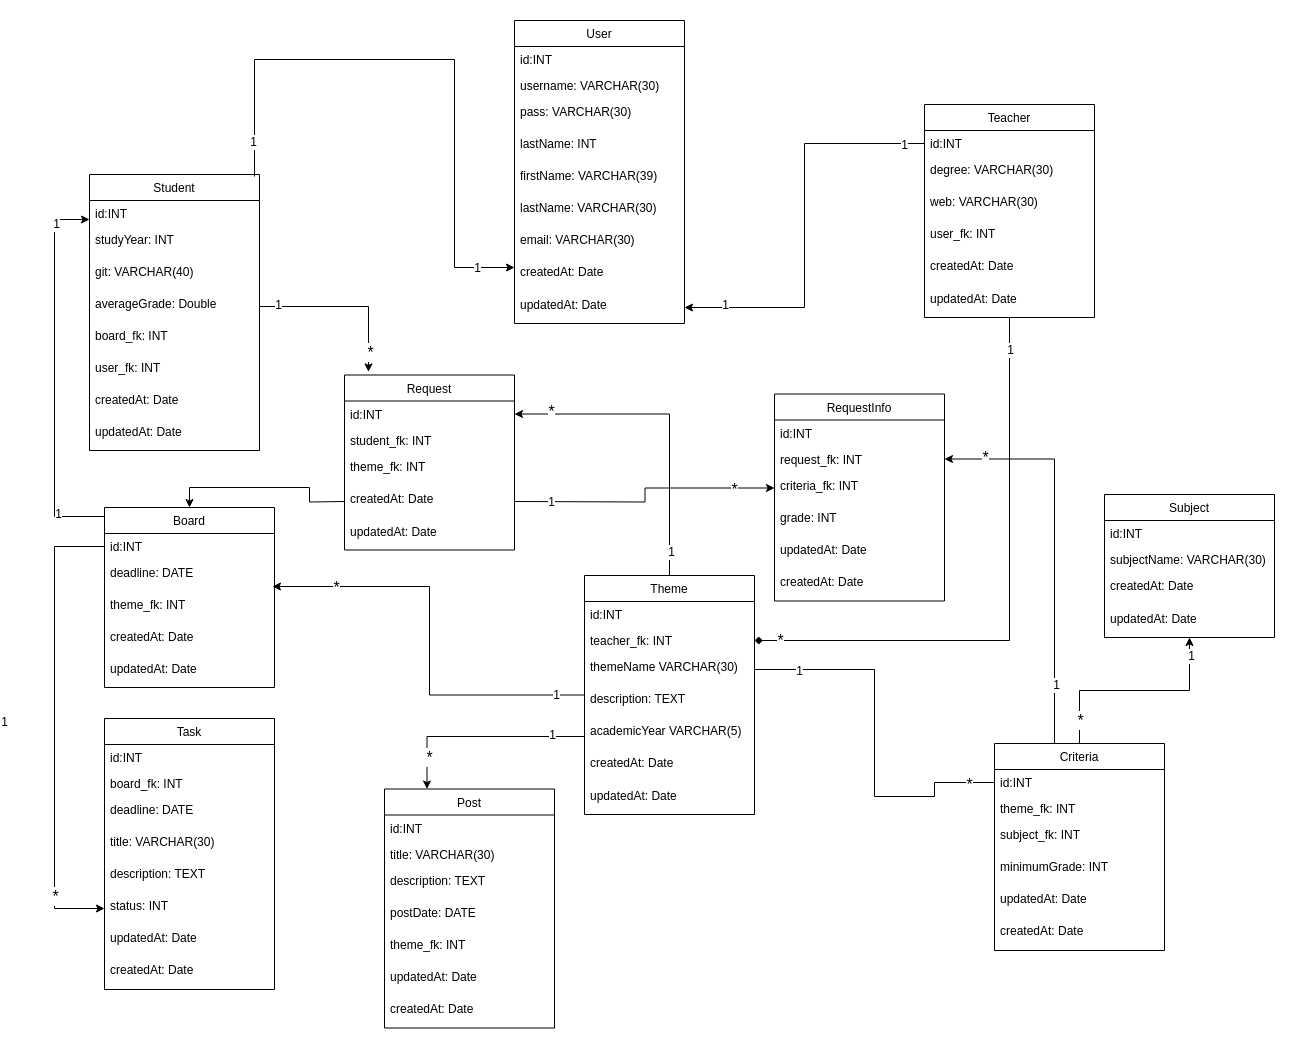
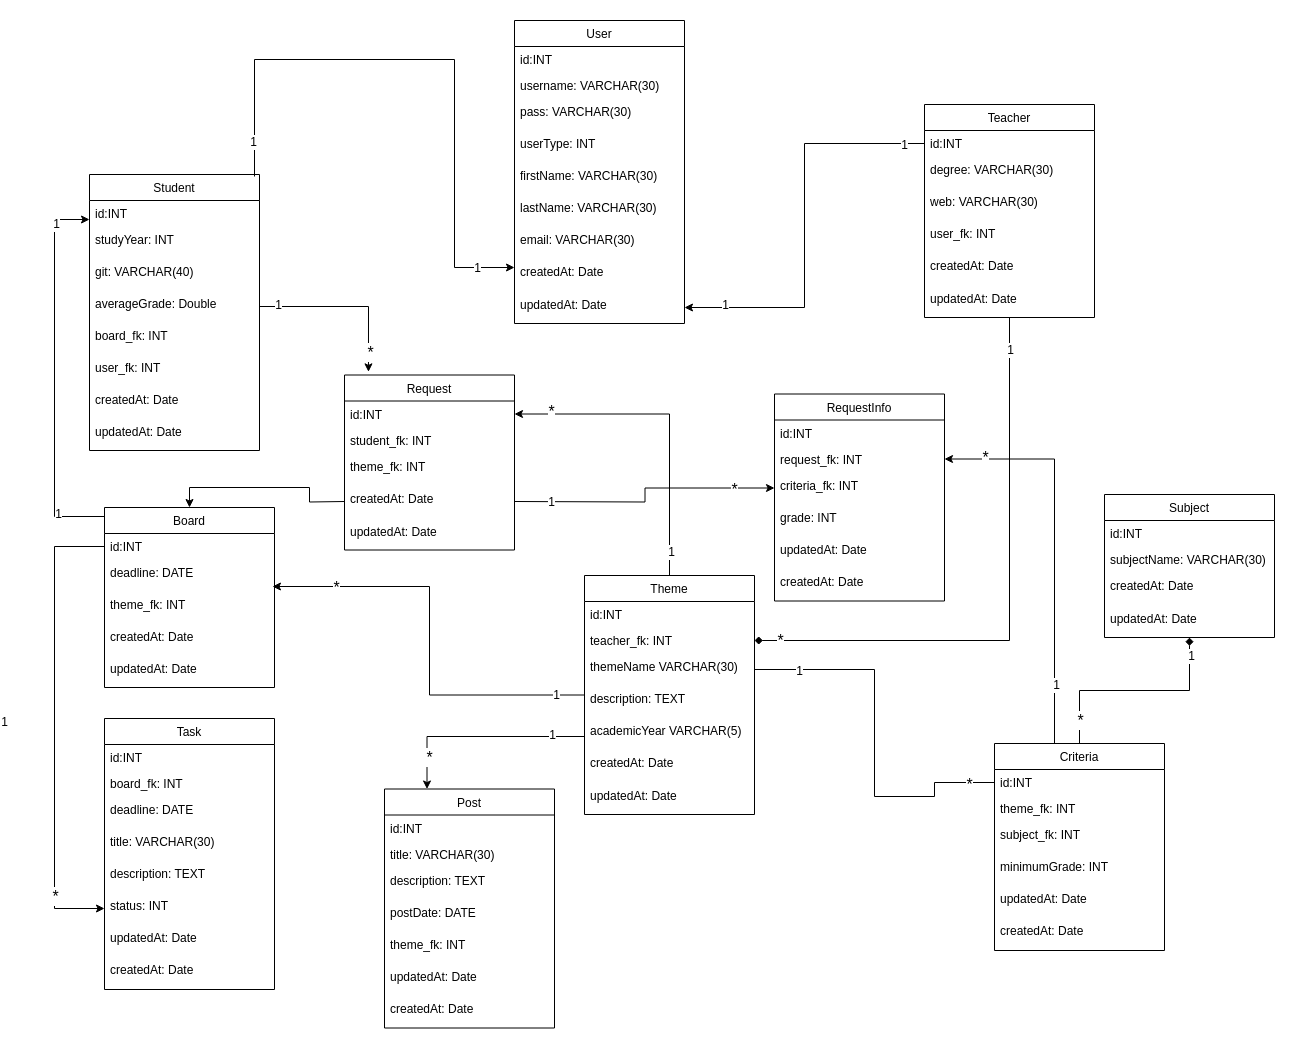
node "lastName: INT": label "lastName: INT" -> "userType: INT"
node "firstName: VARCHAR(39)": label "firstName: VARCHAR(39)" -> "firstName: VARCHAR(30)"
edge "Criteria" -> "Subject": arrowhead classic -> diamond
